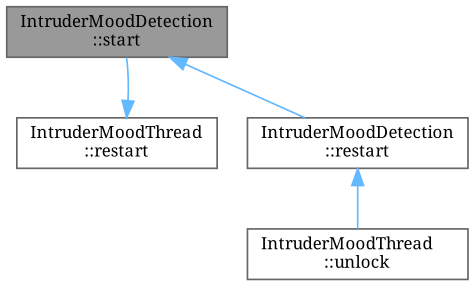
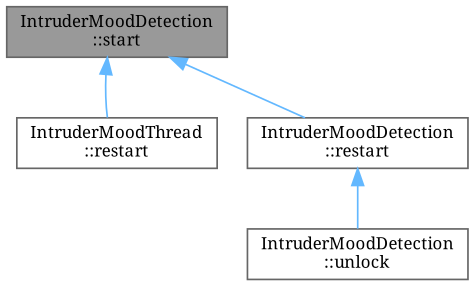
edge "IntruderMoodDetection ::start" -> "IntruderMoodThread ::restart": reversed
node "IntruderMoodThread ::unlock": label "IntruderMoodThread ::unlock" -> "IntruderMoodDetection ::unlock"
